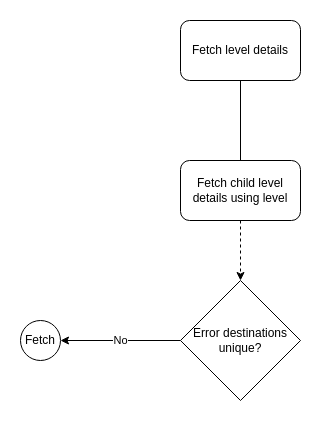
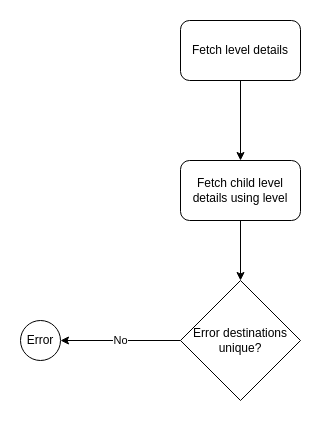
edge "Fetch level details" -- "Fetch child level details using level": arrowhead none -> classic
edge "Fetch child level details using level" -> "Error destinations unique?": style dashed -> solid
node "Fetch": label "Fetch" -> "Error"
